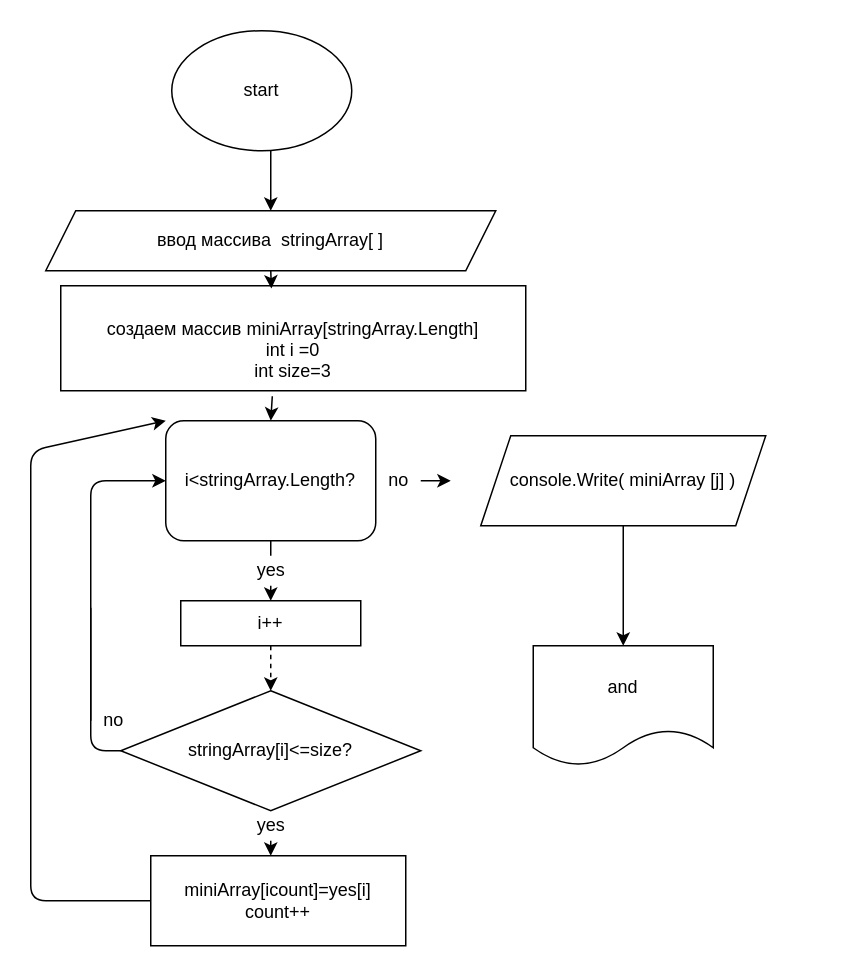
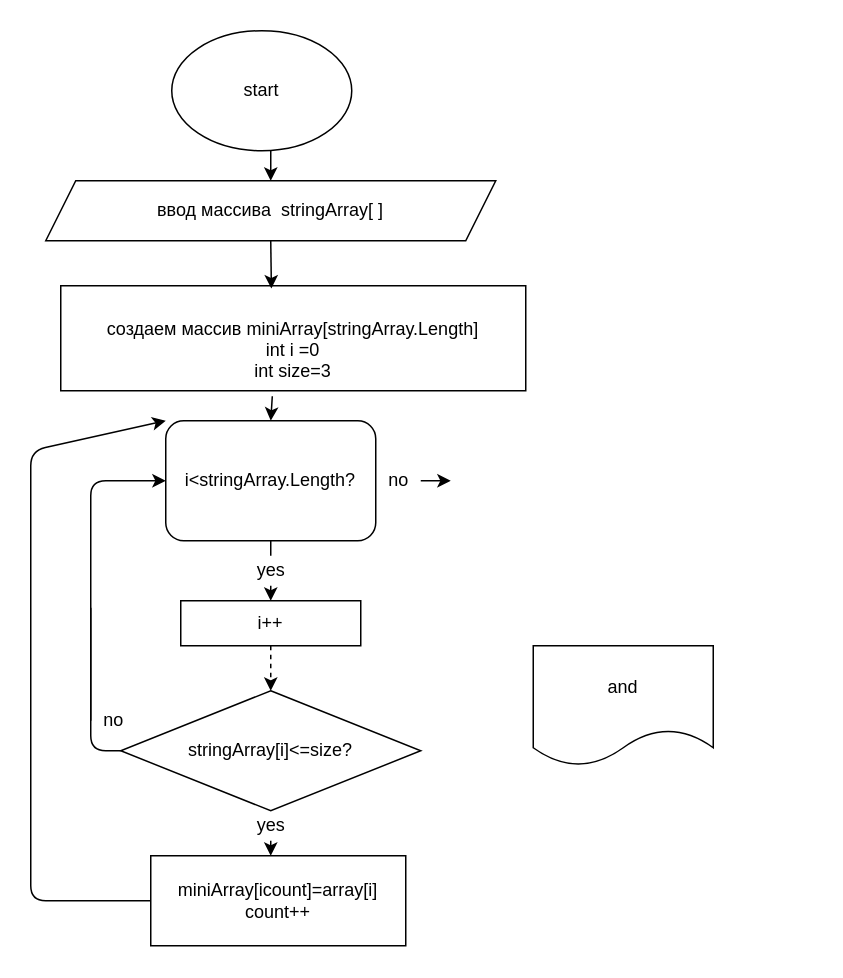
node "ввод массива stringArray[ ]": moved (271, 241) -> (271, 211)
node "console.Write( miniArray [j] )": removed
edge "console.Write( miniArray [j] )" -> "and": removed
node "miniArray[icount]=yes[i] count++": label "miniArray[icount]=yes[i] count++" -> "miniArray[icount]=array[i] count++"
